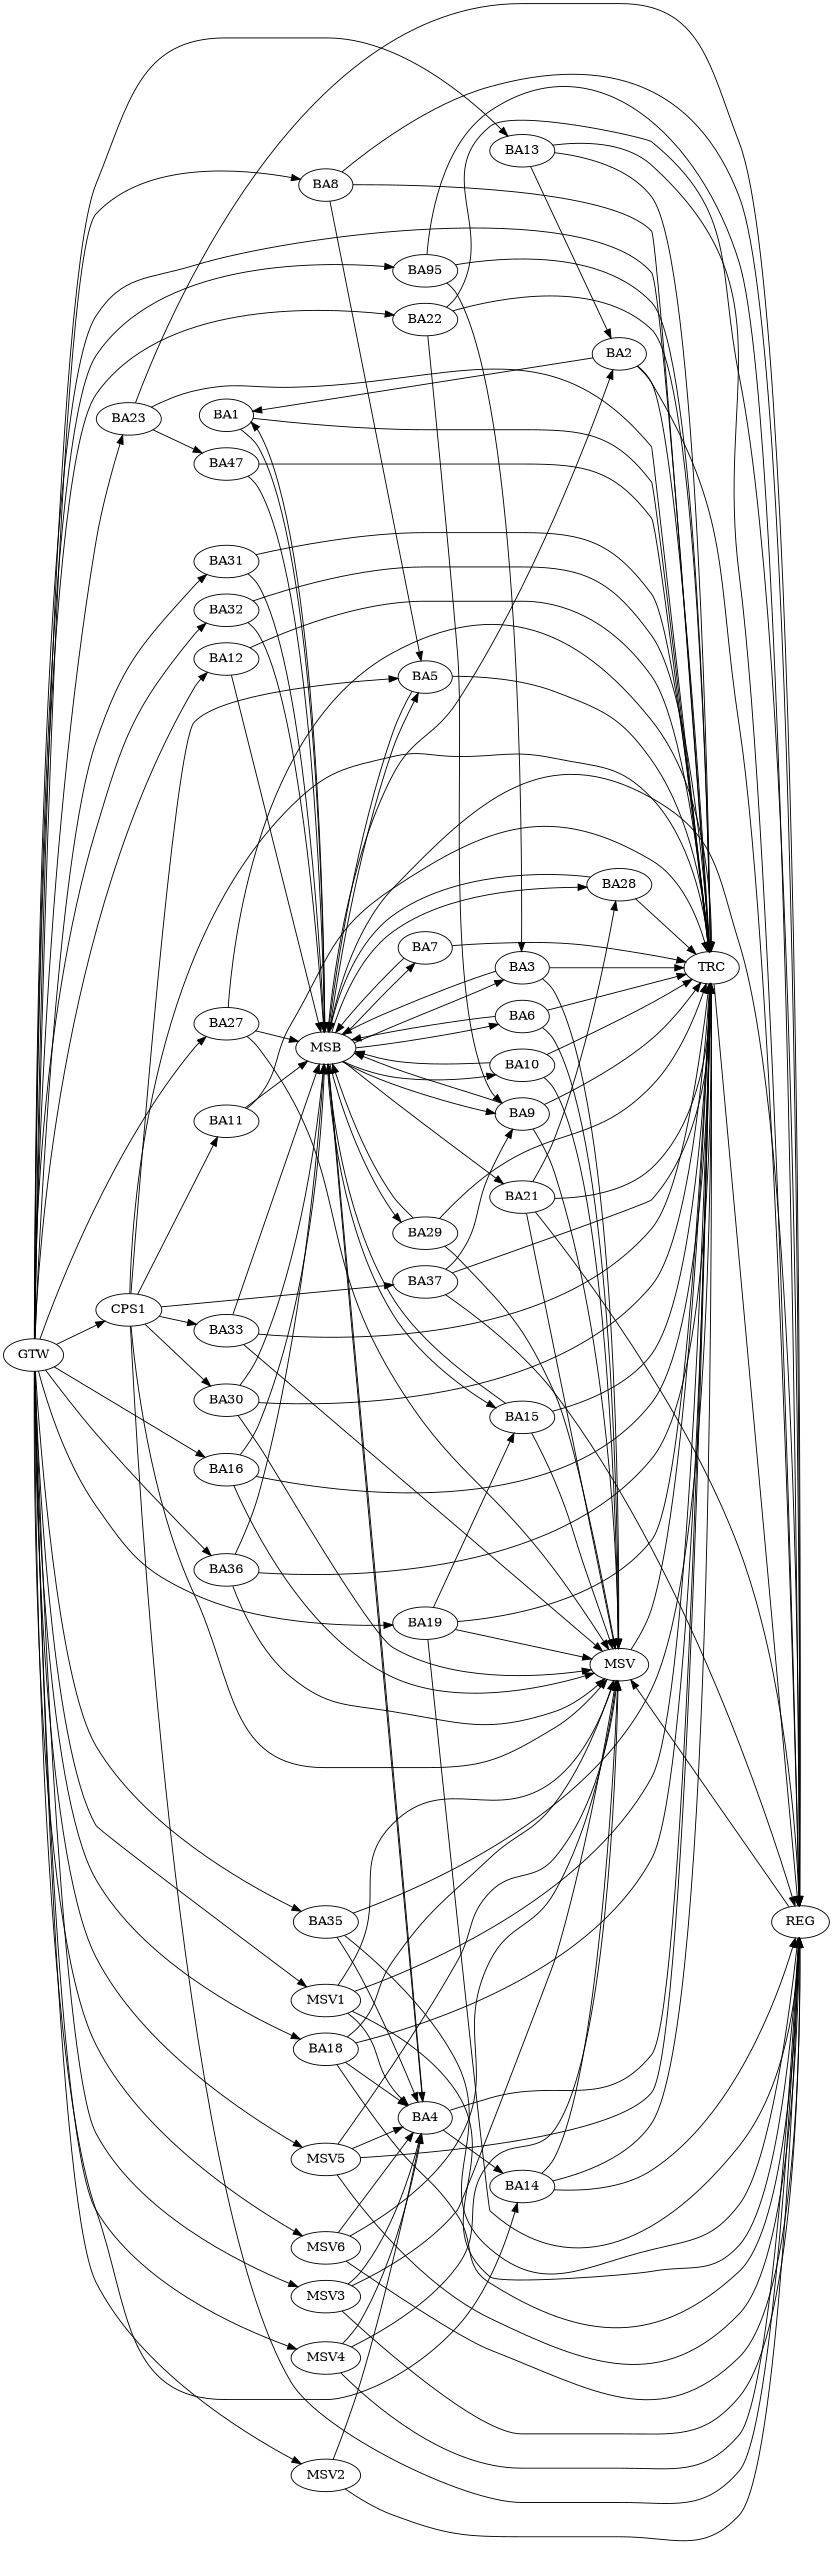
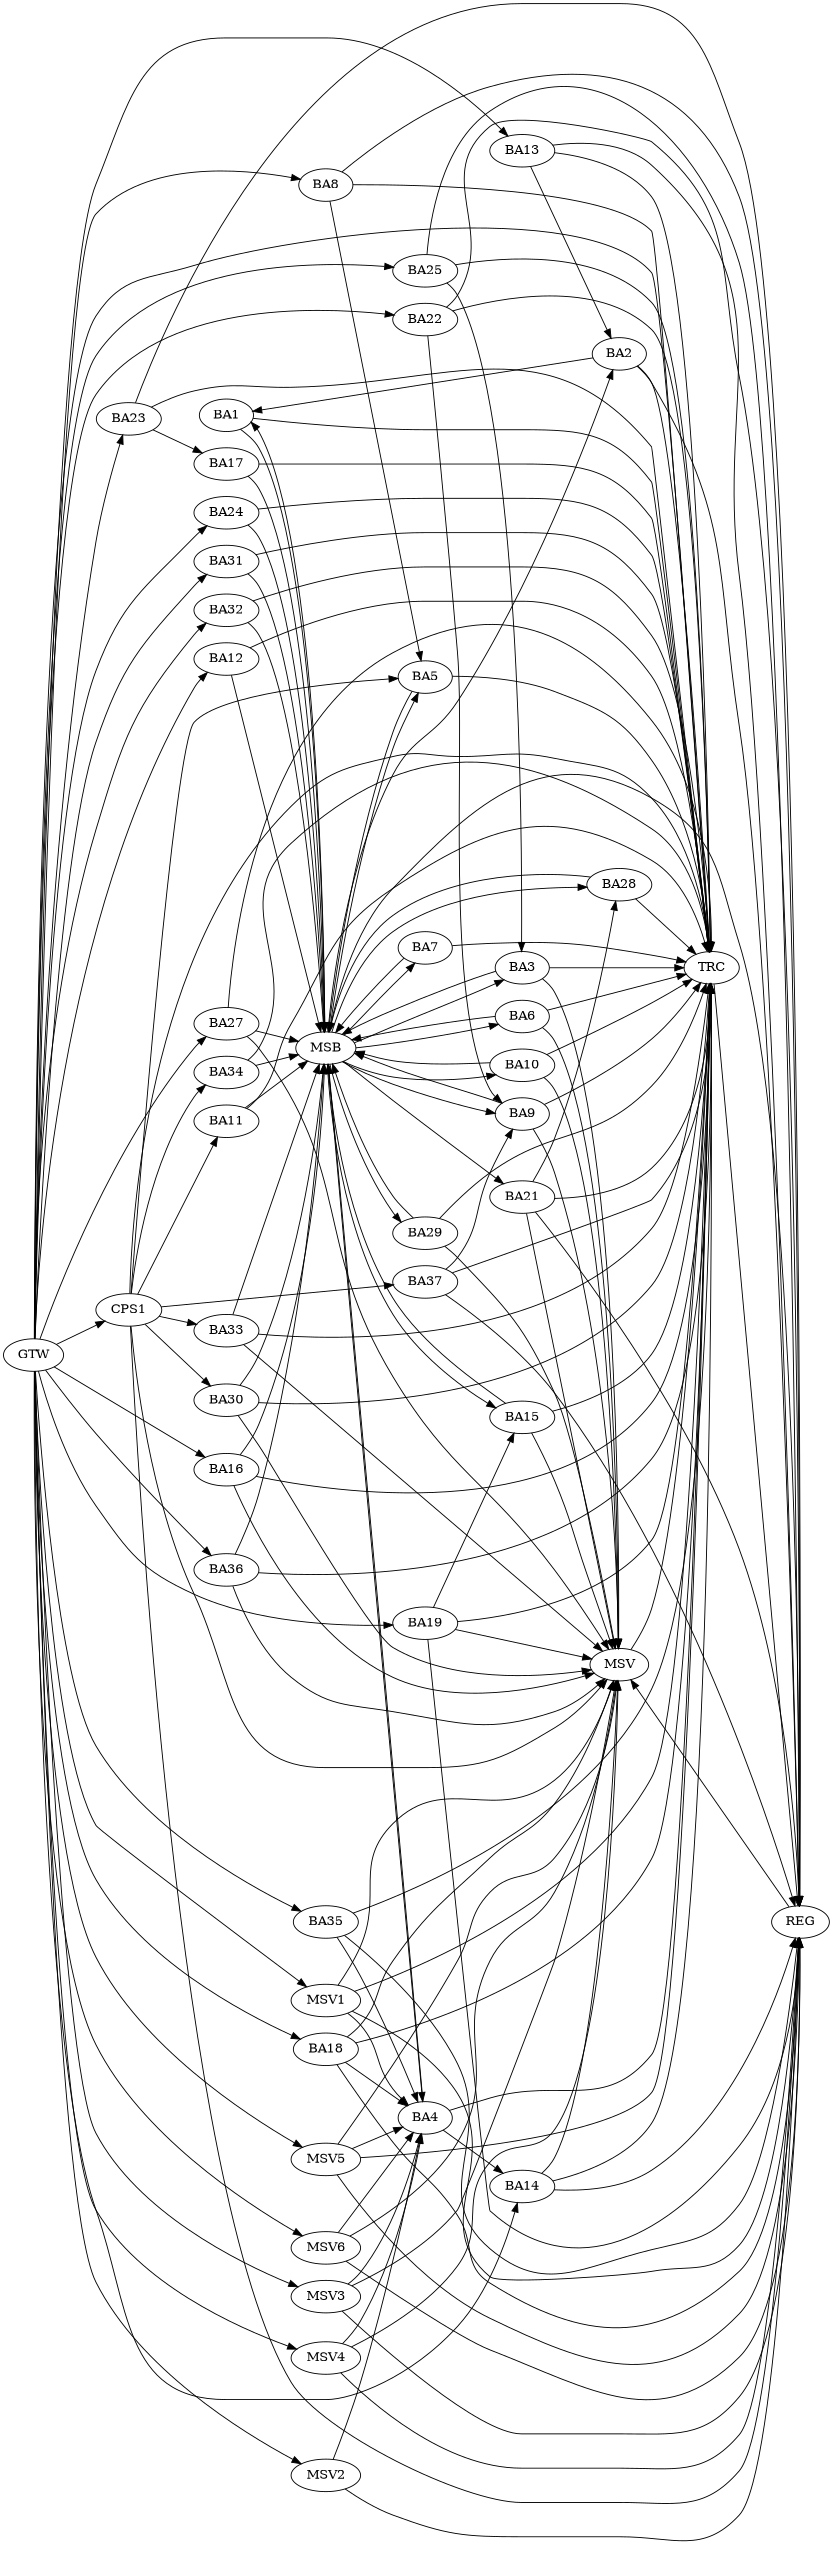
node "BA95": label "BA95" -> "BA25"
node "BA47": label "BA47" -> "BA17"
node "BA24": added
node "BA34": added
